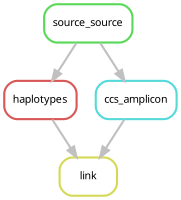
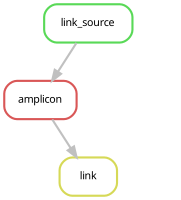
node "source_source": label "source_source" -> "link_source"
node "haplotypes": label "haplotypes" -> "amplicon"
node "ccs_amplicon": removed
